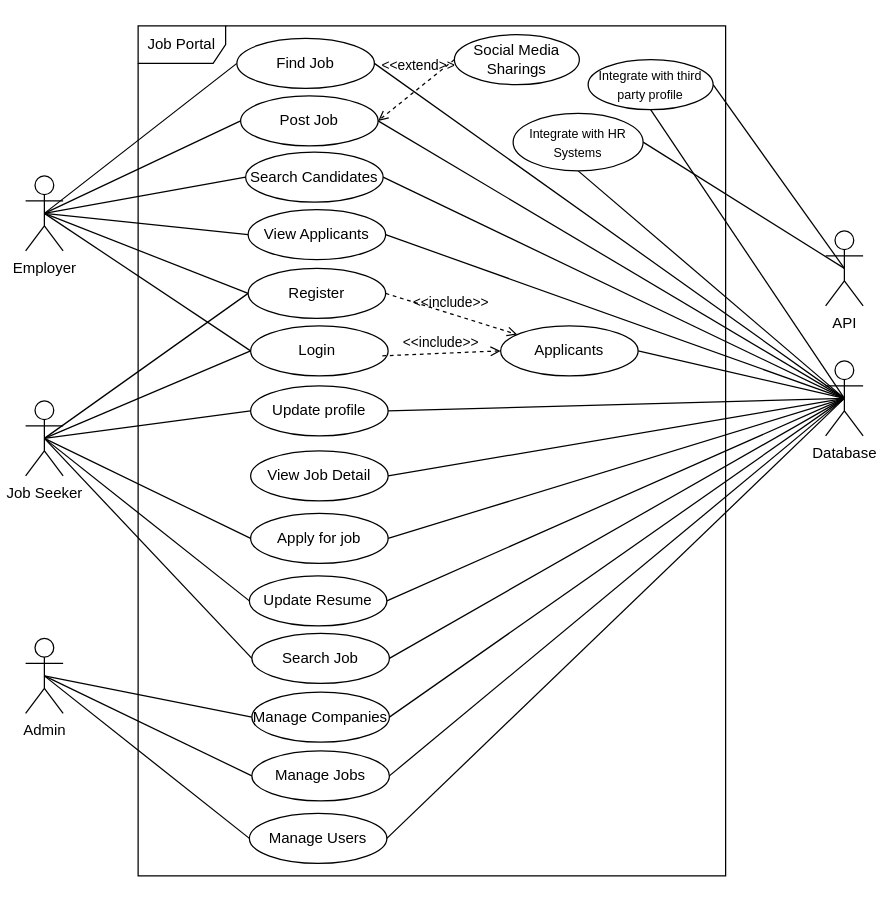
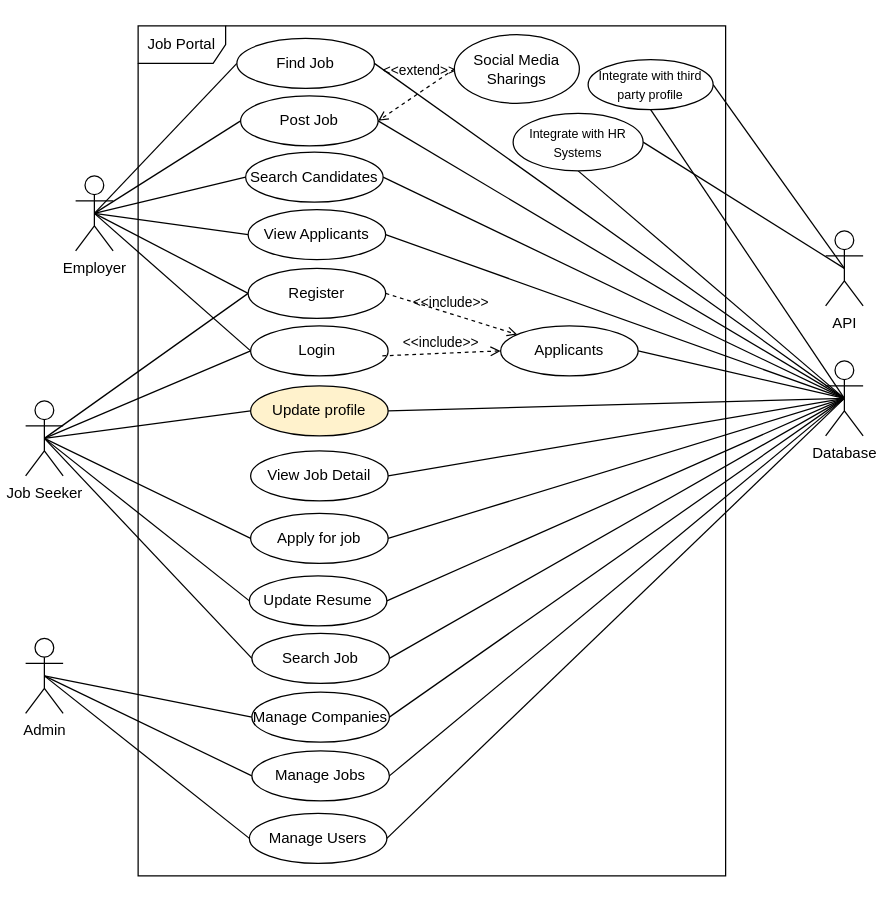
node "Social Media Sharings": size 125x50 -> 125x69
node "Employer": moved (44, 213) -> (94, 213)
node "Update profile": fillcolor #ffffff -> #fff2cc
